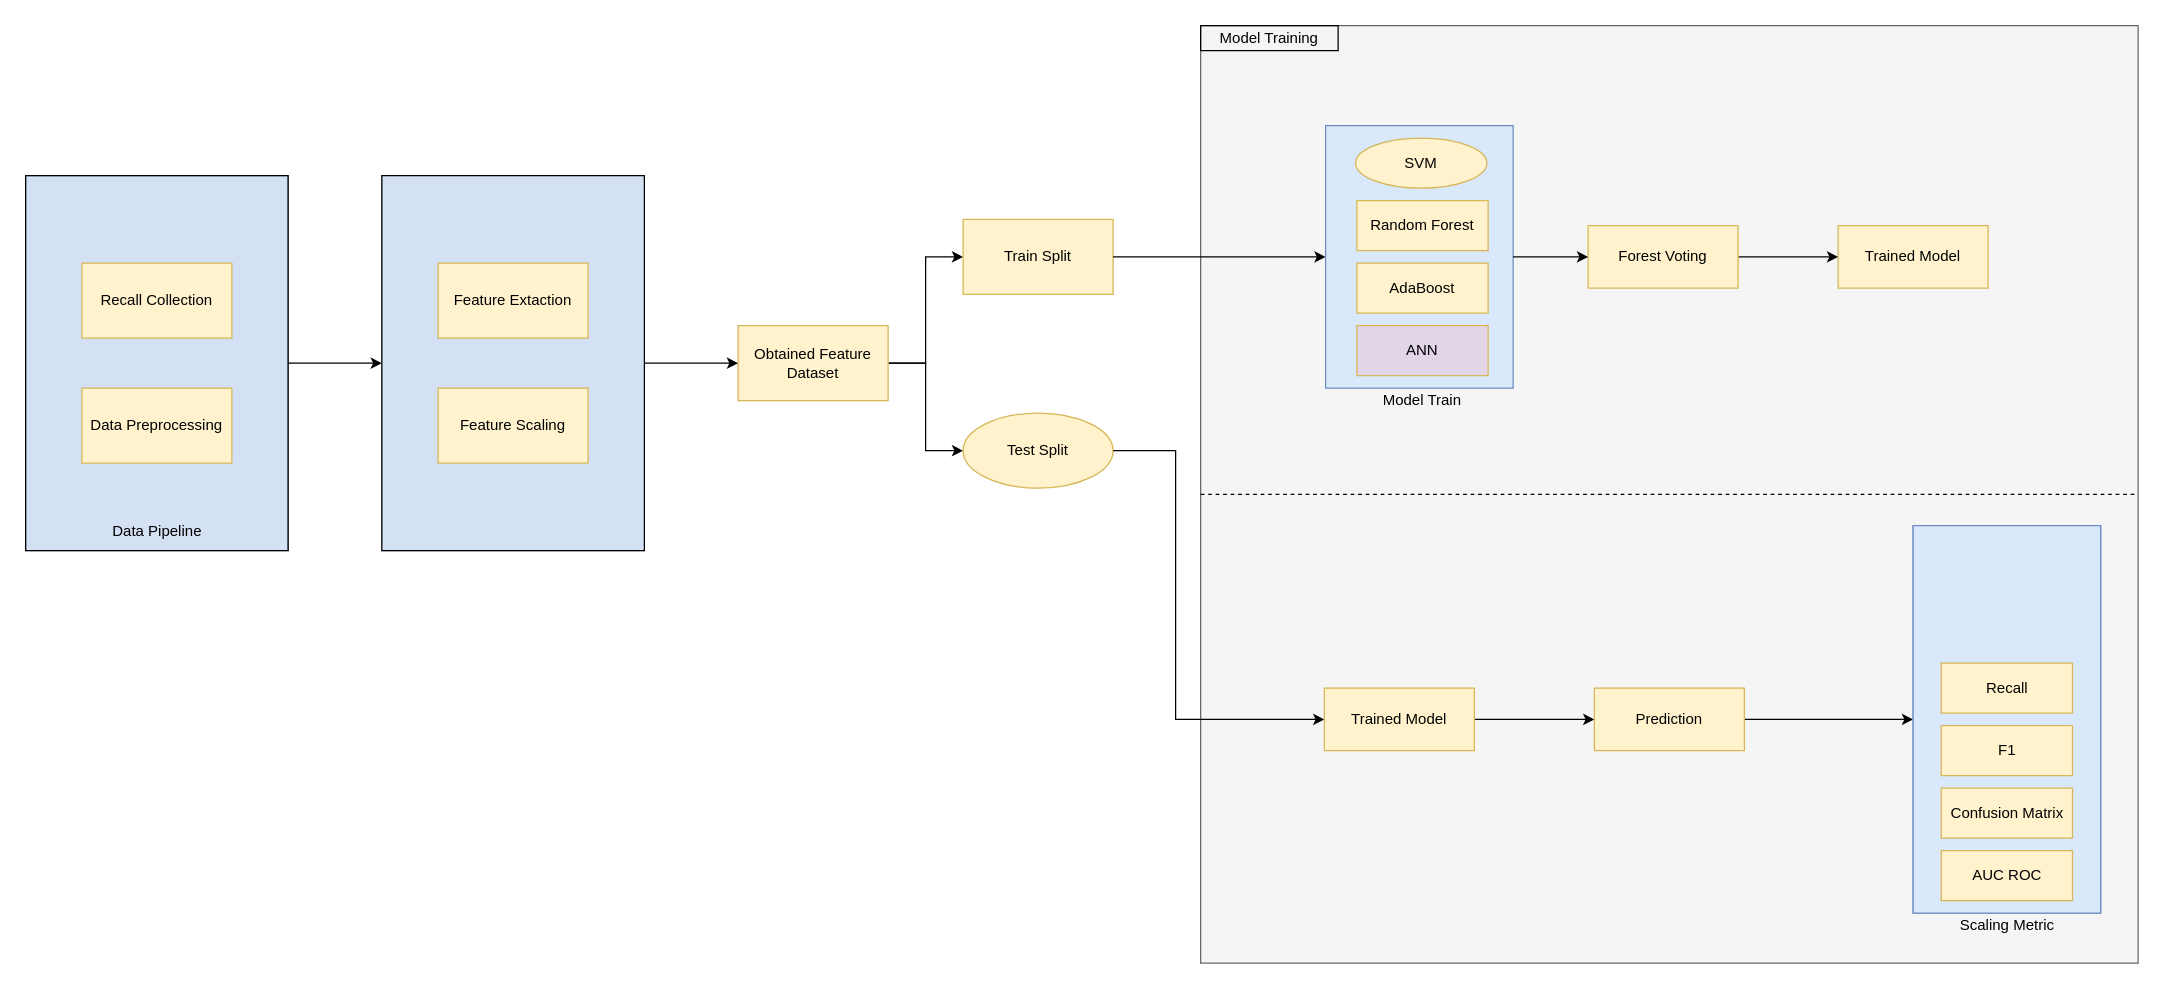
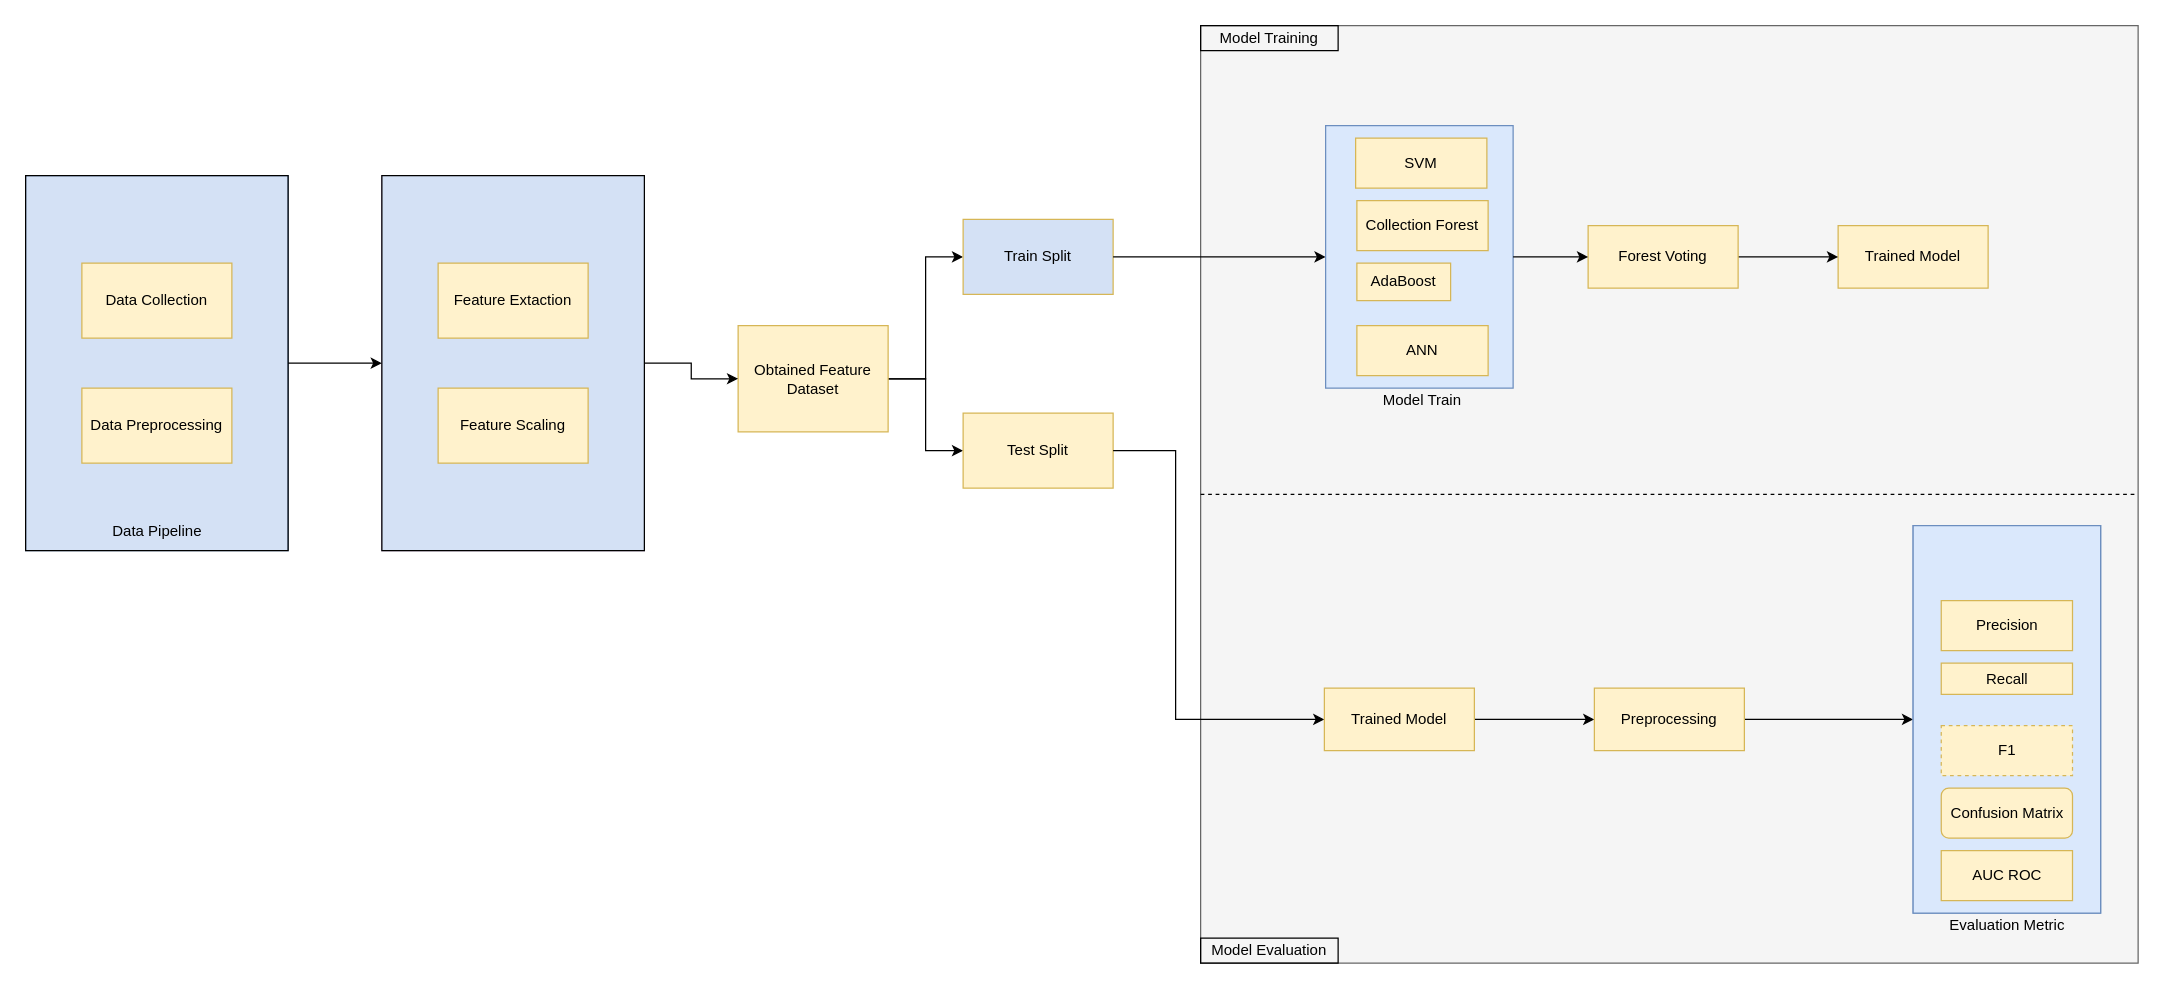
node "SVM": shape ellipse -> rectangle
node "Random Forest": label "Random Forest" -> "Collection Forest"
node "Train Split": fillcolor #fff2cc -> #d4e1f5
node "AdaBoost": size 131x50 -> 94x38
node "Recall Collection": label "Recall Collection" -> "Data Collection"
node "ANN": fillcolor #e1d5e7 -> #fff2cc
node "Obtained Feature Dataset": size 150x75 -> 150x106
node "Test Split": shape ellipse -> rectangle
node "Precision": added
node "Recall": size 131x50 -> 131x31
node "Prediction": label "Prediction" -> "Preprocessing"
node "F1": style solid -> dashed
node "Confusion Matrix": shape rectangle -> rounded rectangle
node "Scaling Metric": label "Scaling Metric" -> "Evaluation Metric"
node "Model Evaluation": added
